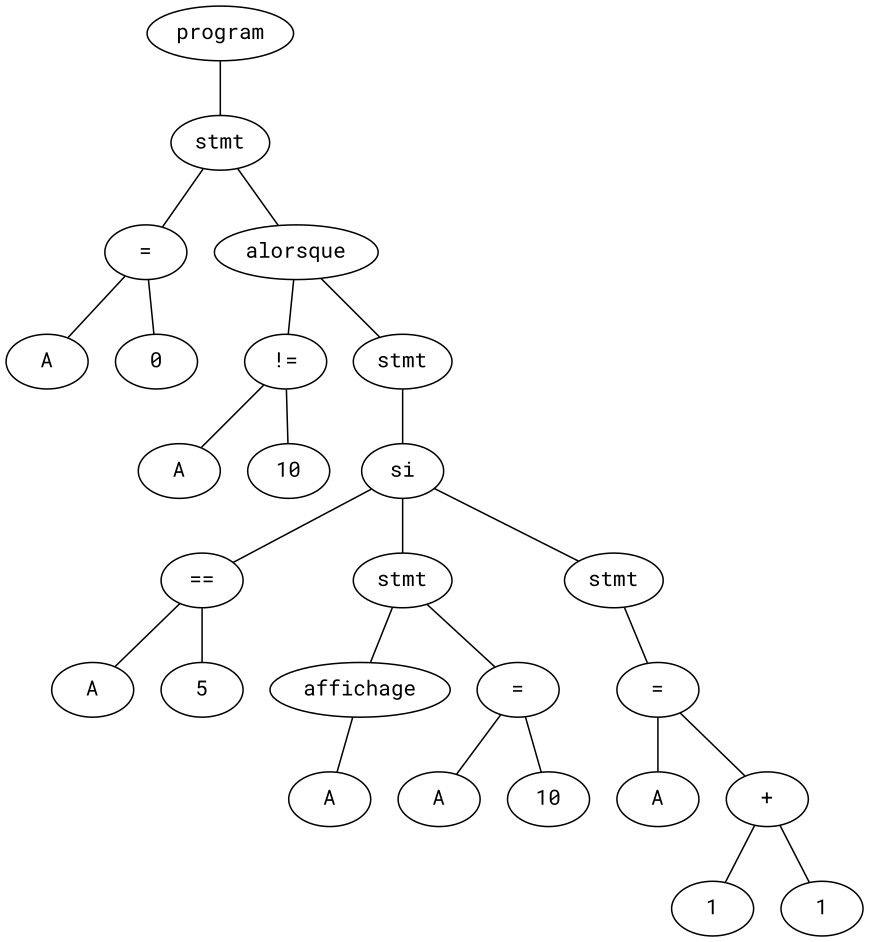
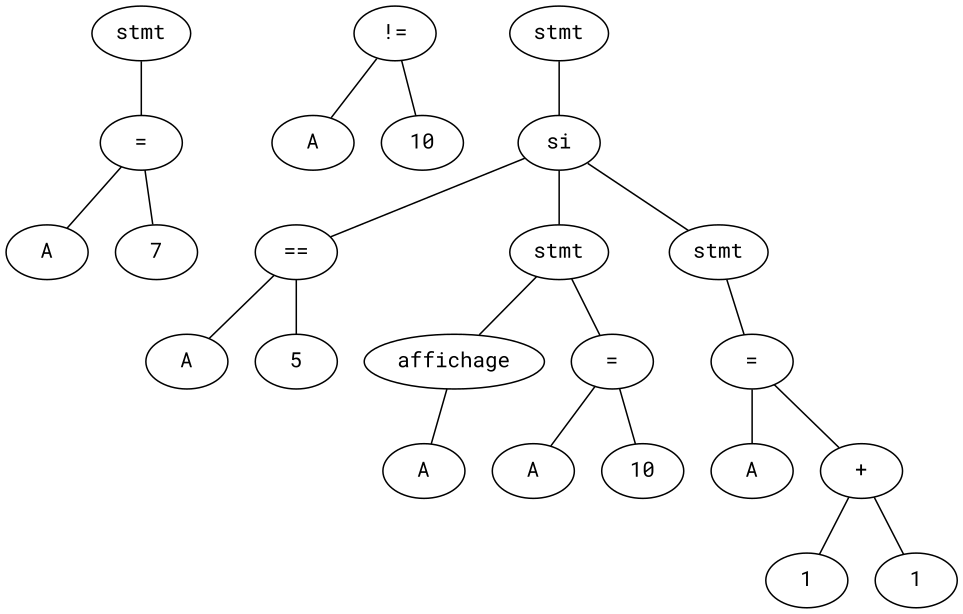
node "program": removed
node "alorsque": removed
node "0": label "0" -> "7"
